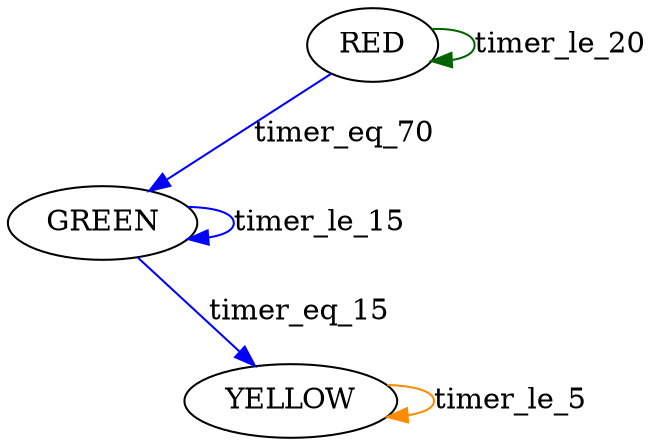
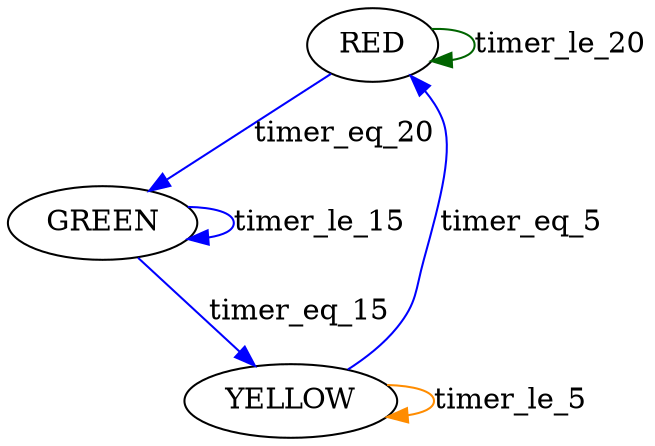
edge "RED" -> "GREEN": label "timer_eq_70" -> "timer_eq_20"
edge "YELLOW" -> "RED": added, label "timer_eq_5"
